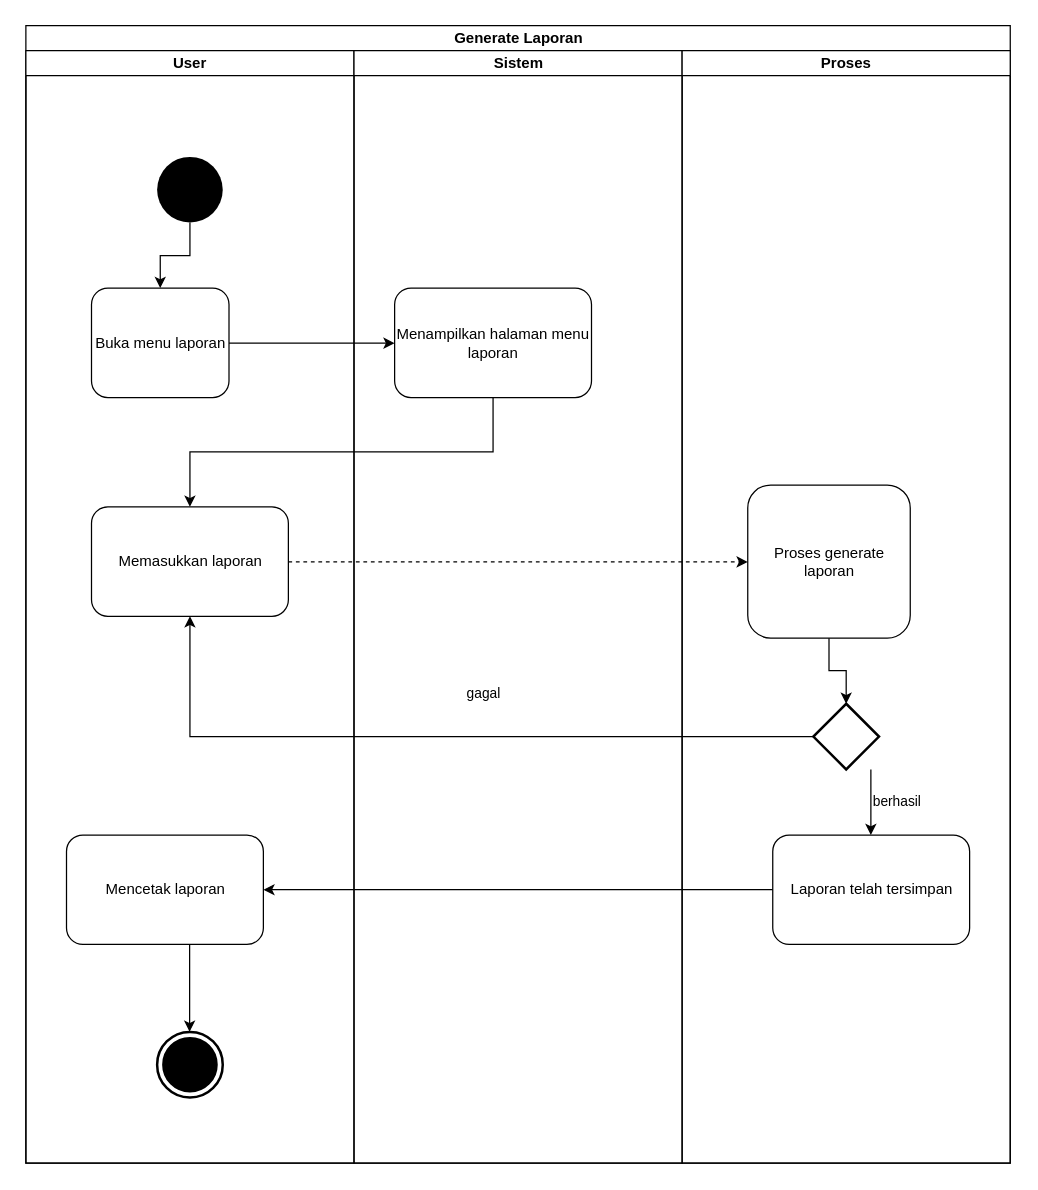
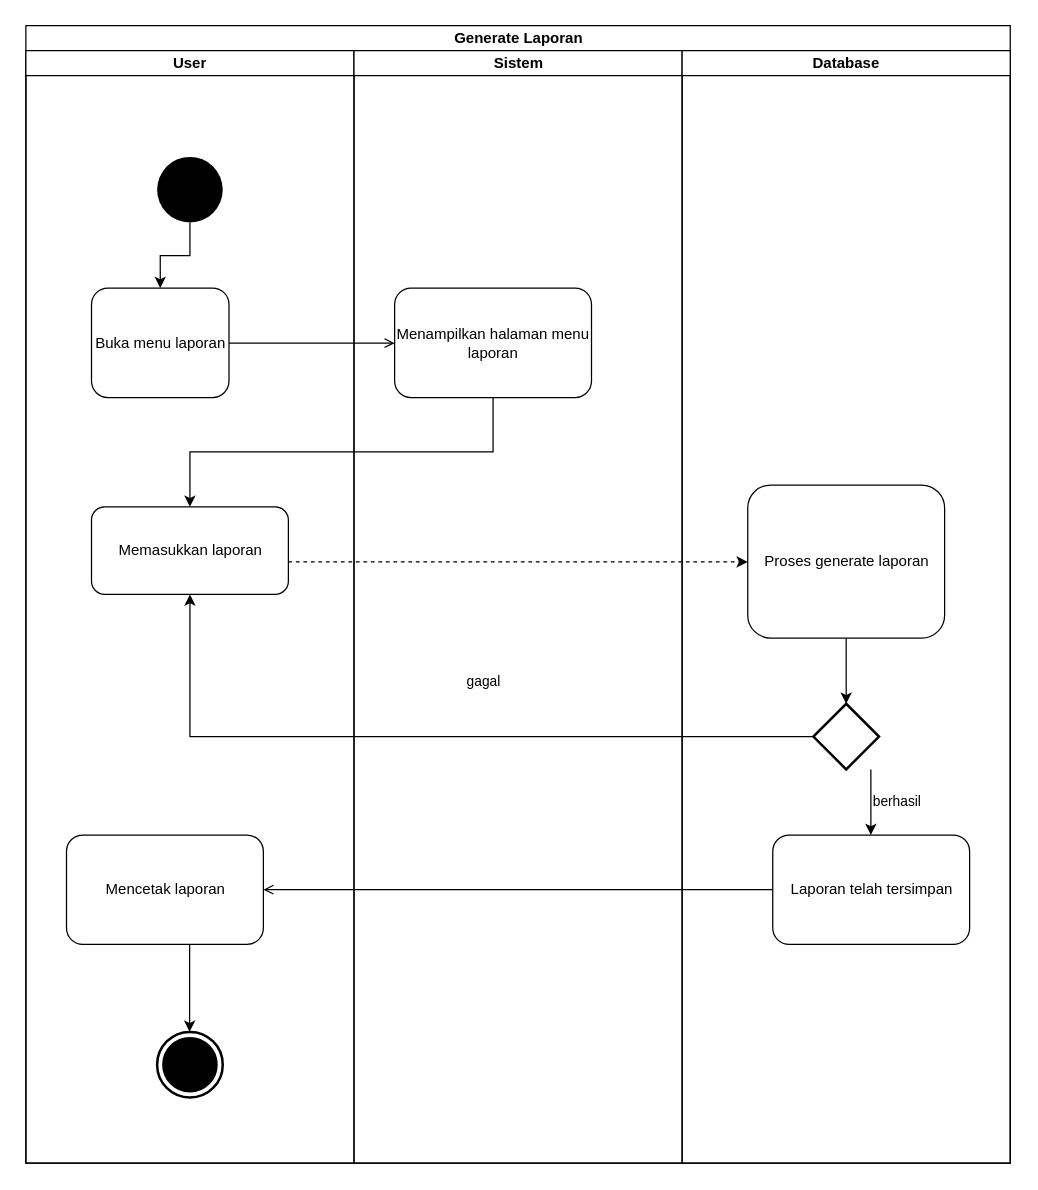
node "Proses": label "Proses" -> "Database"
edge "Buka menu laporan" -> "Menampilkan halaman menu laporan": arrowhead classic -> open
node "Memasukkan laporan": size 197x109 -> 197x88
node "Proses generate laporan": size 163x153 -> 197x153
edge "Laporan telah tersimpan" -> "Mencetak laporan": arrowhead classic -> open
